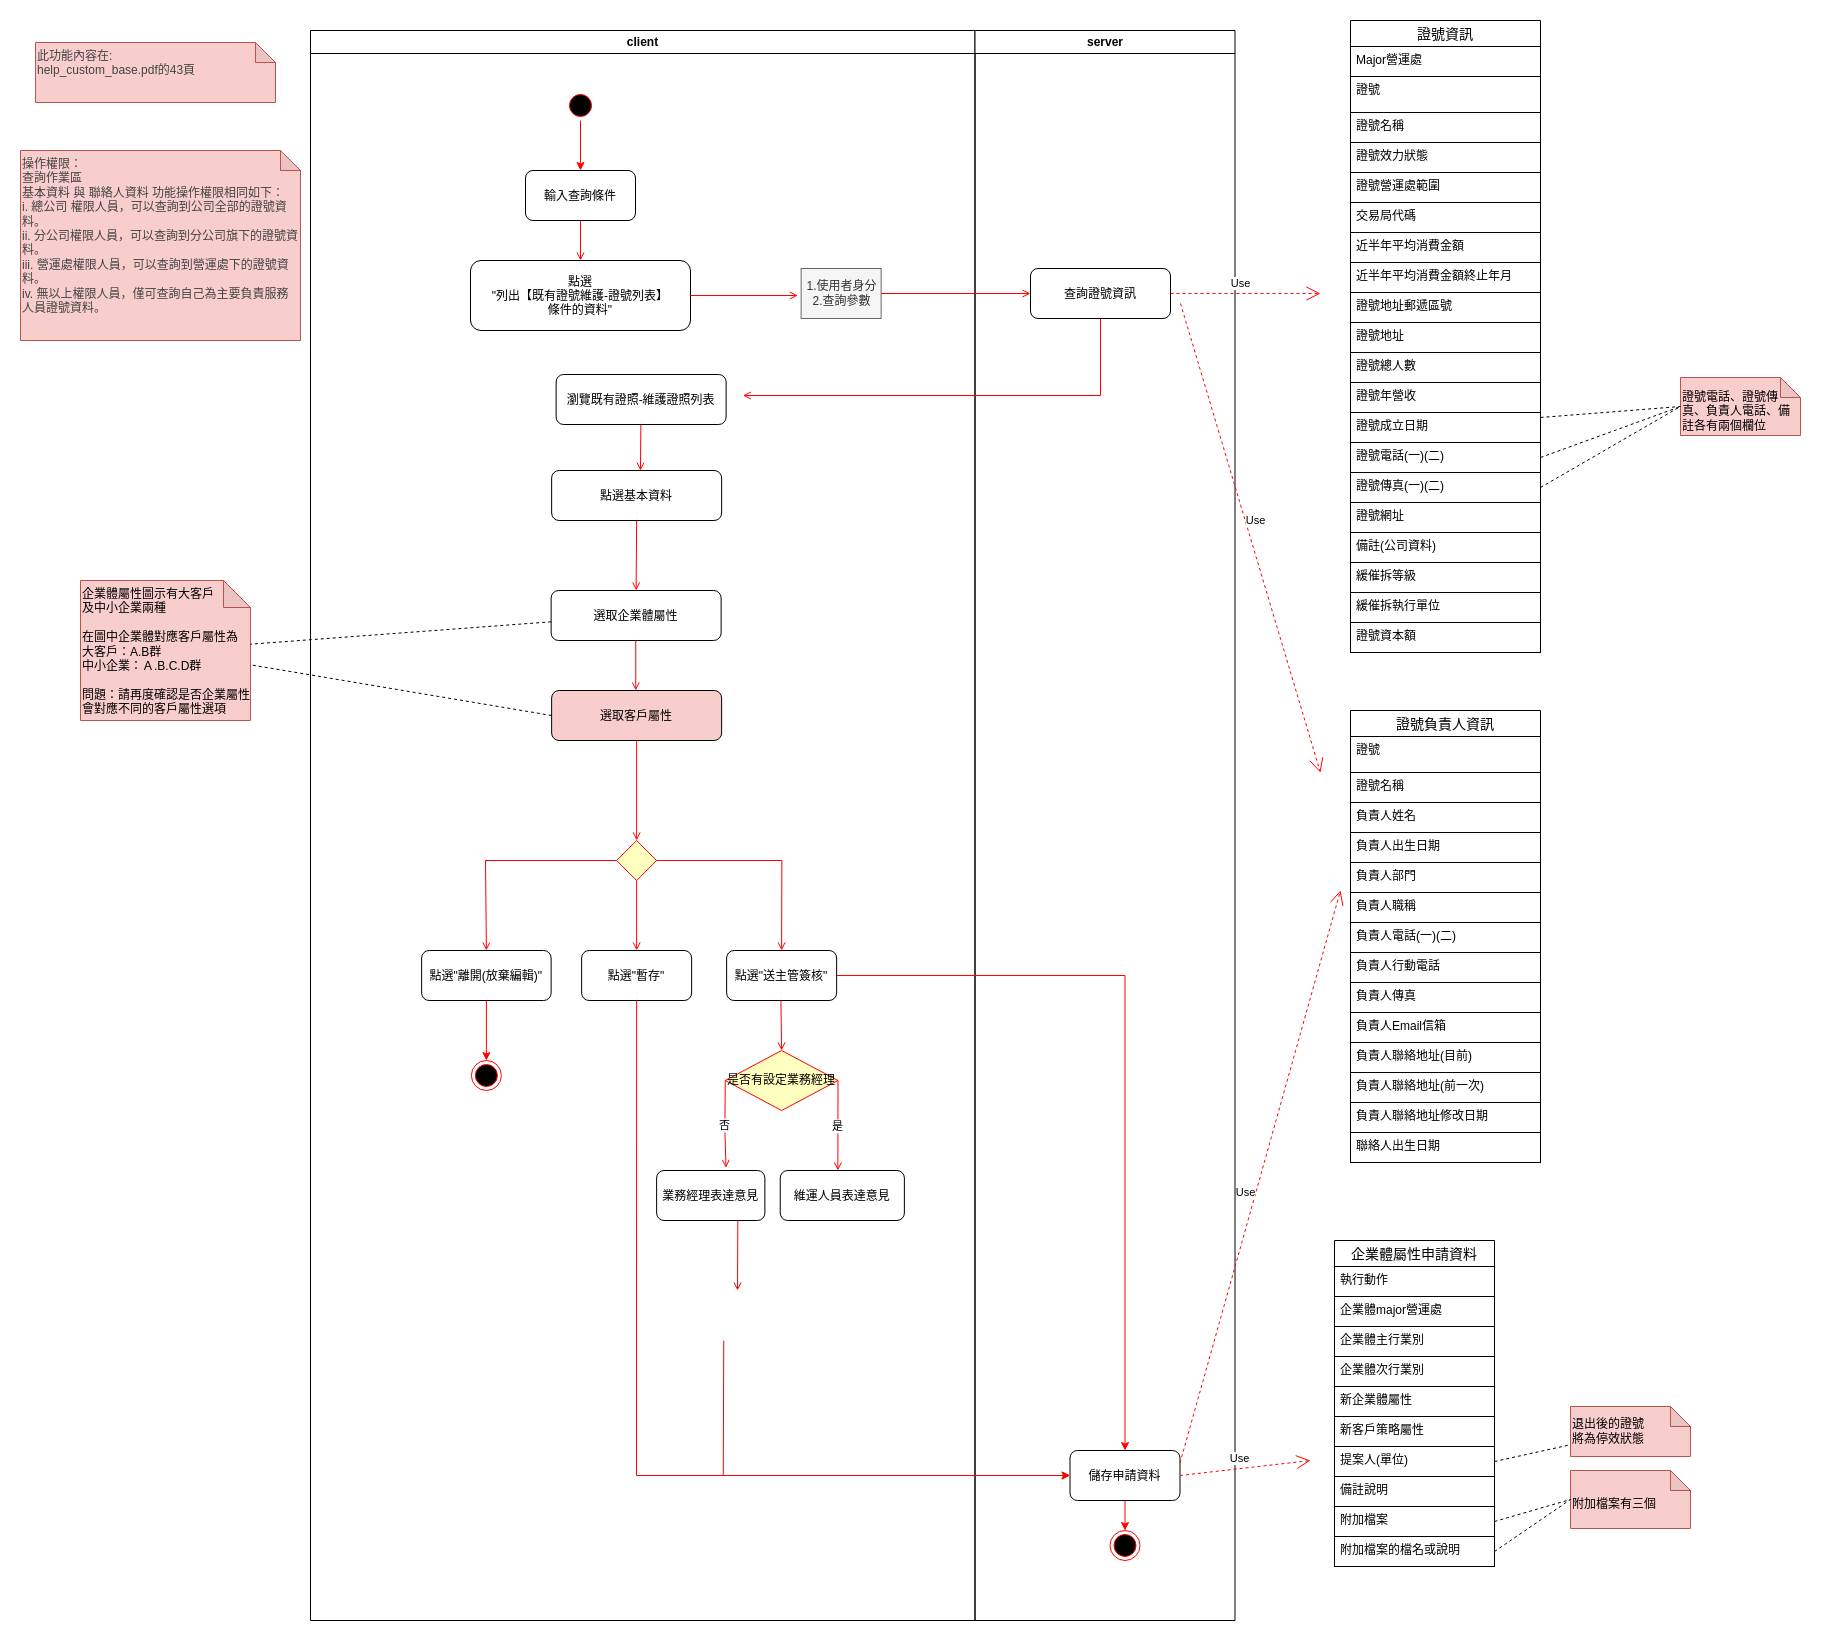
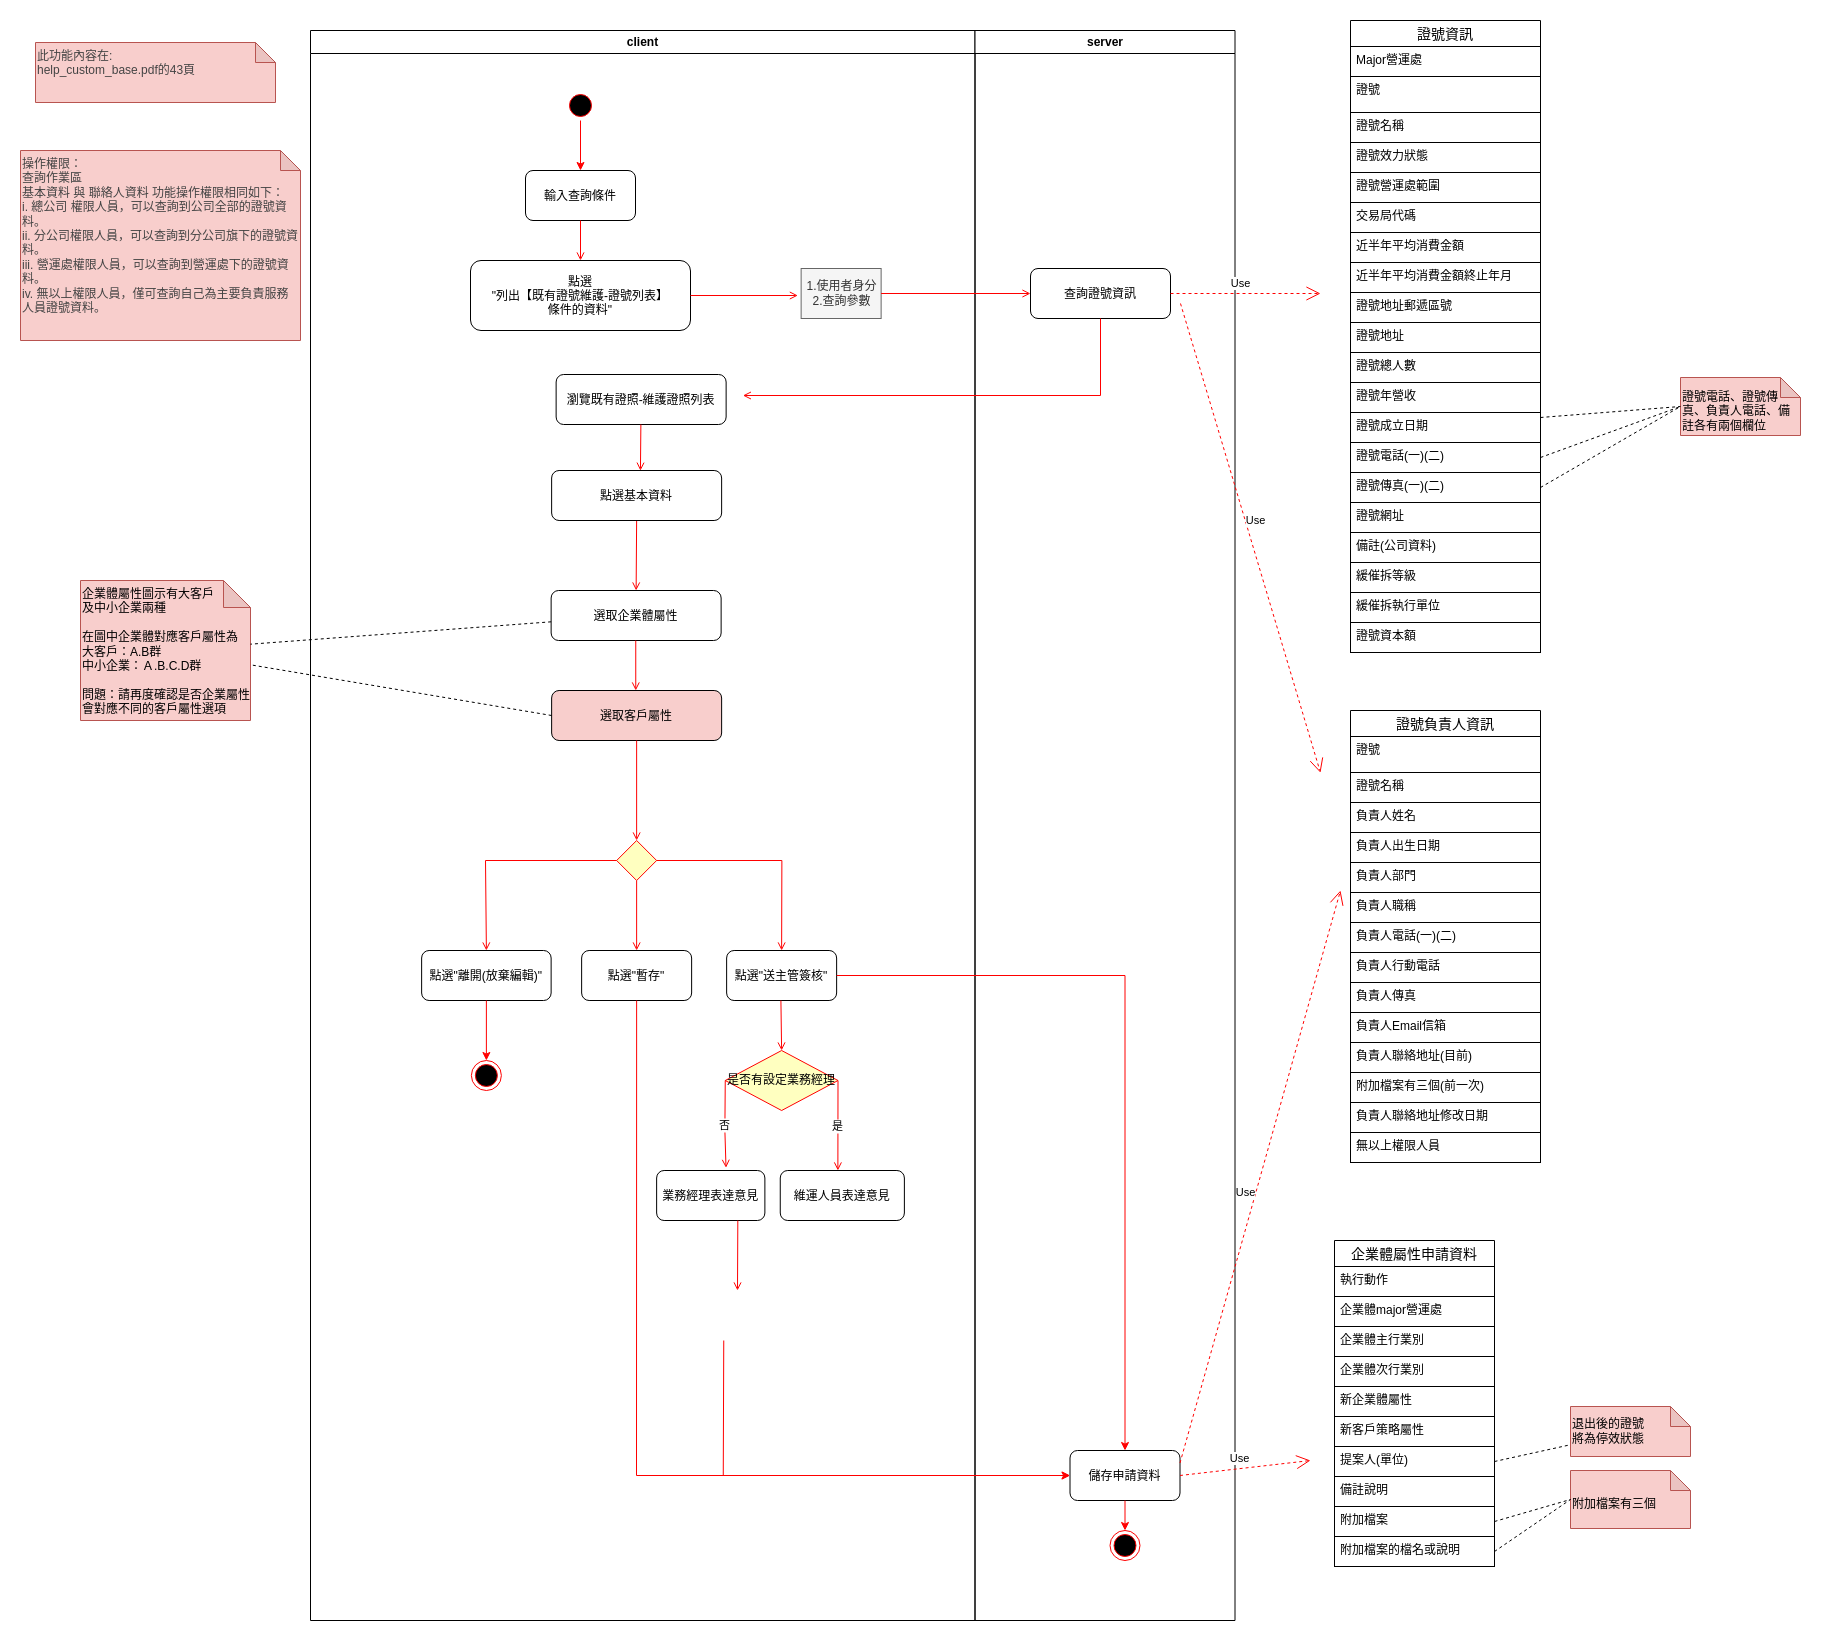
node "負責人聯絡地址(前一次)": label "負責人聯絡地址(前一次)" -> "附加檔案有三個(前一次)"
node "聯絡人出生日期": label "聯絡人出生日期" -> "無以上權限人員"
